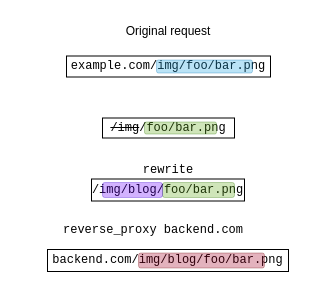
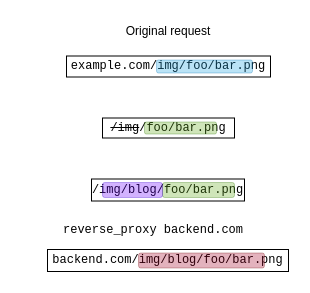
node "rewrite": removed
